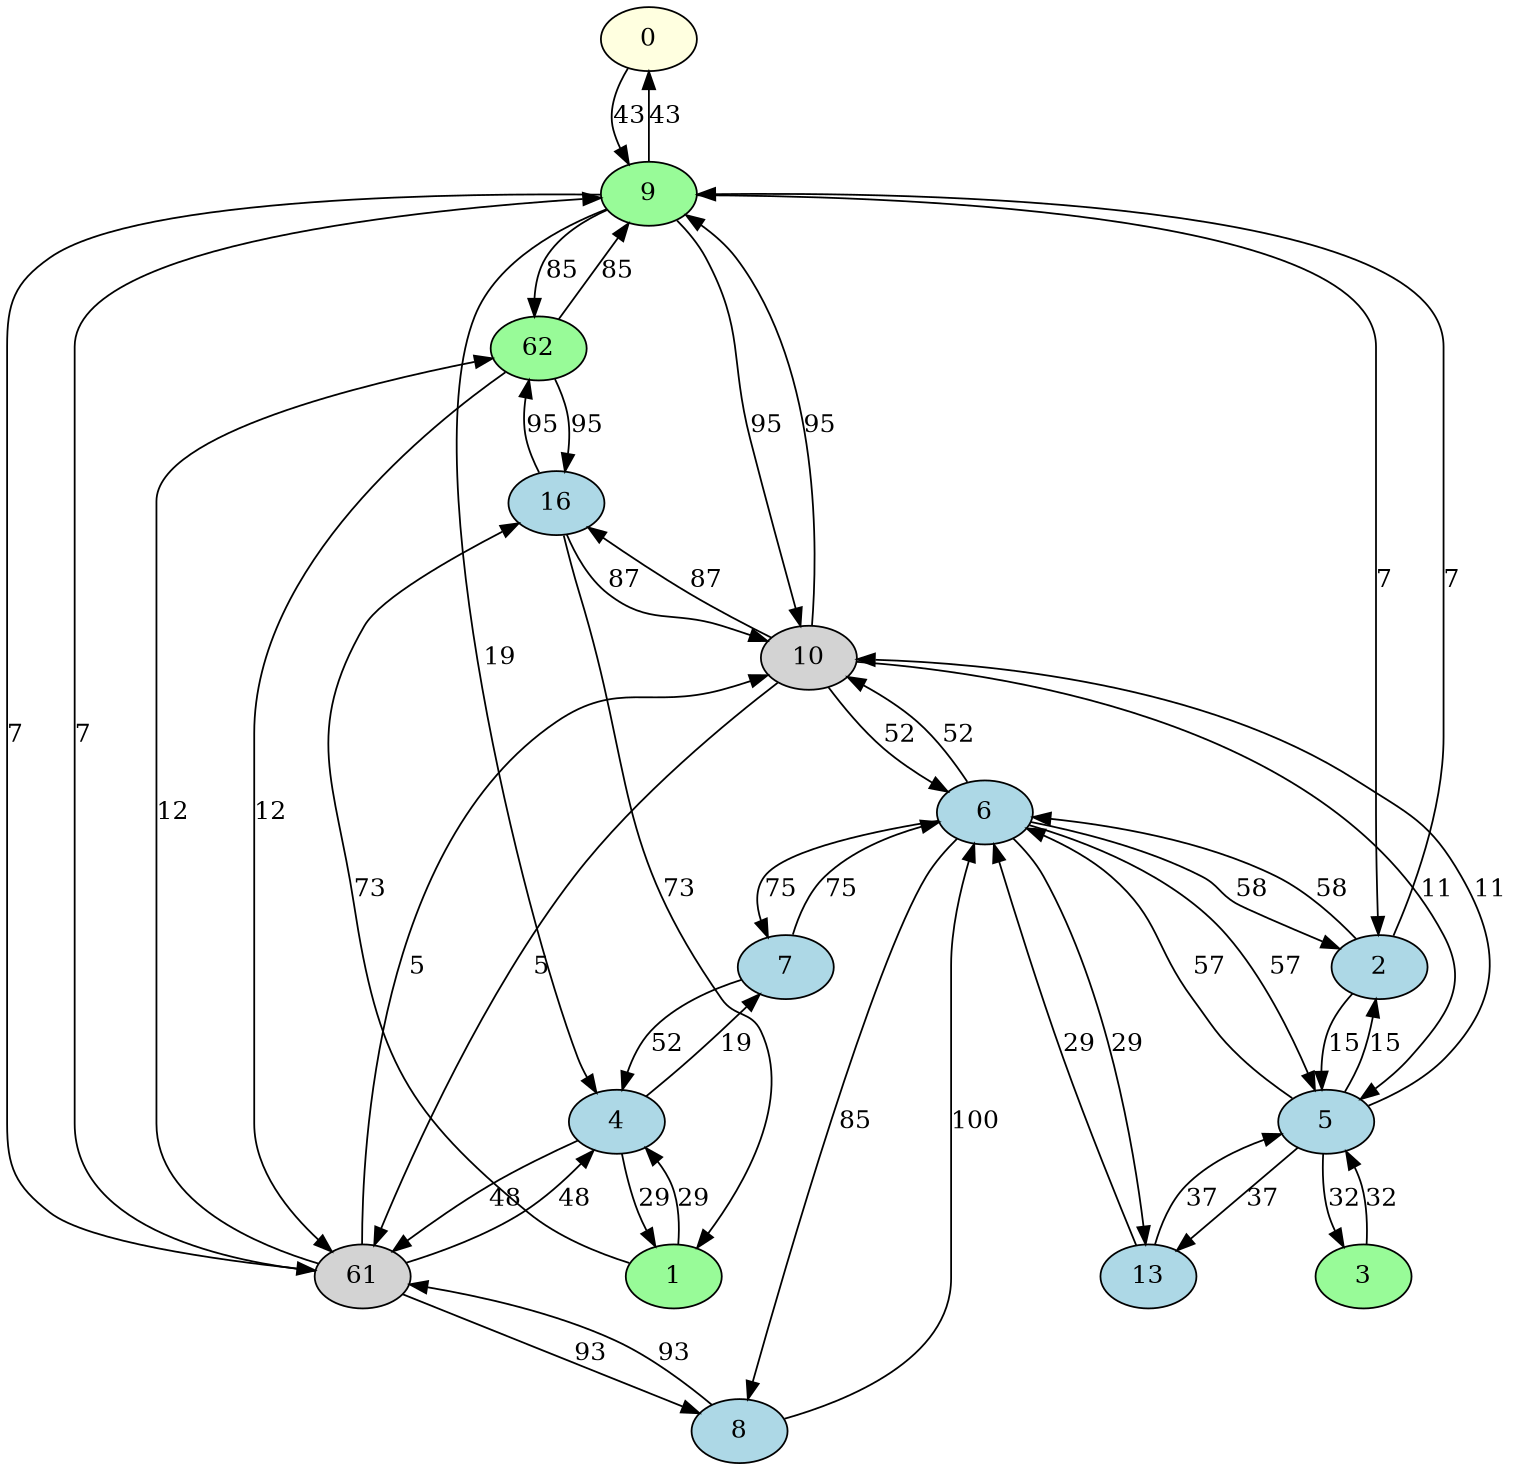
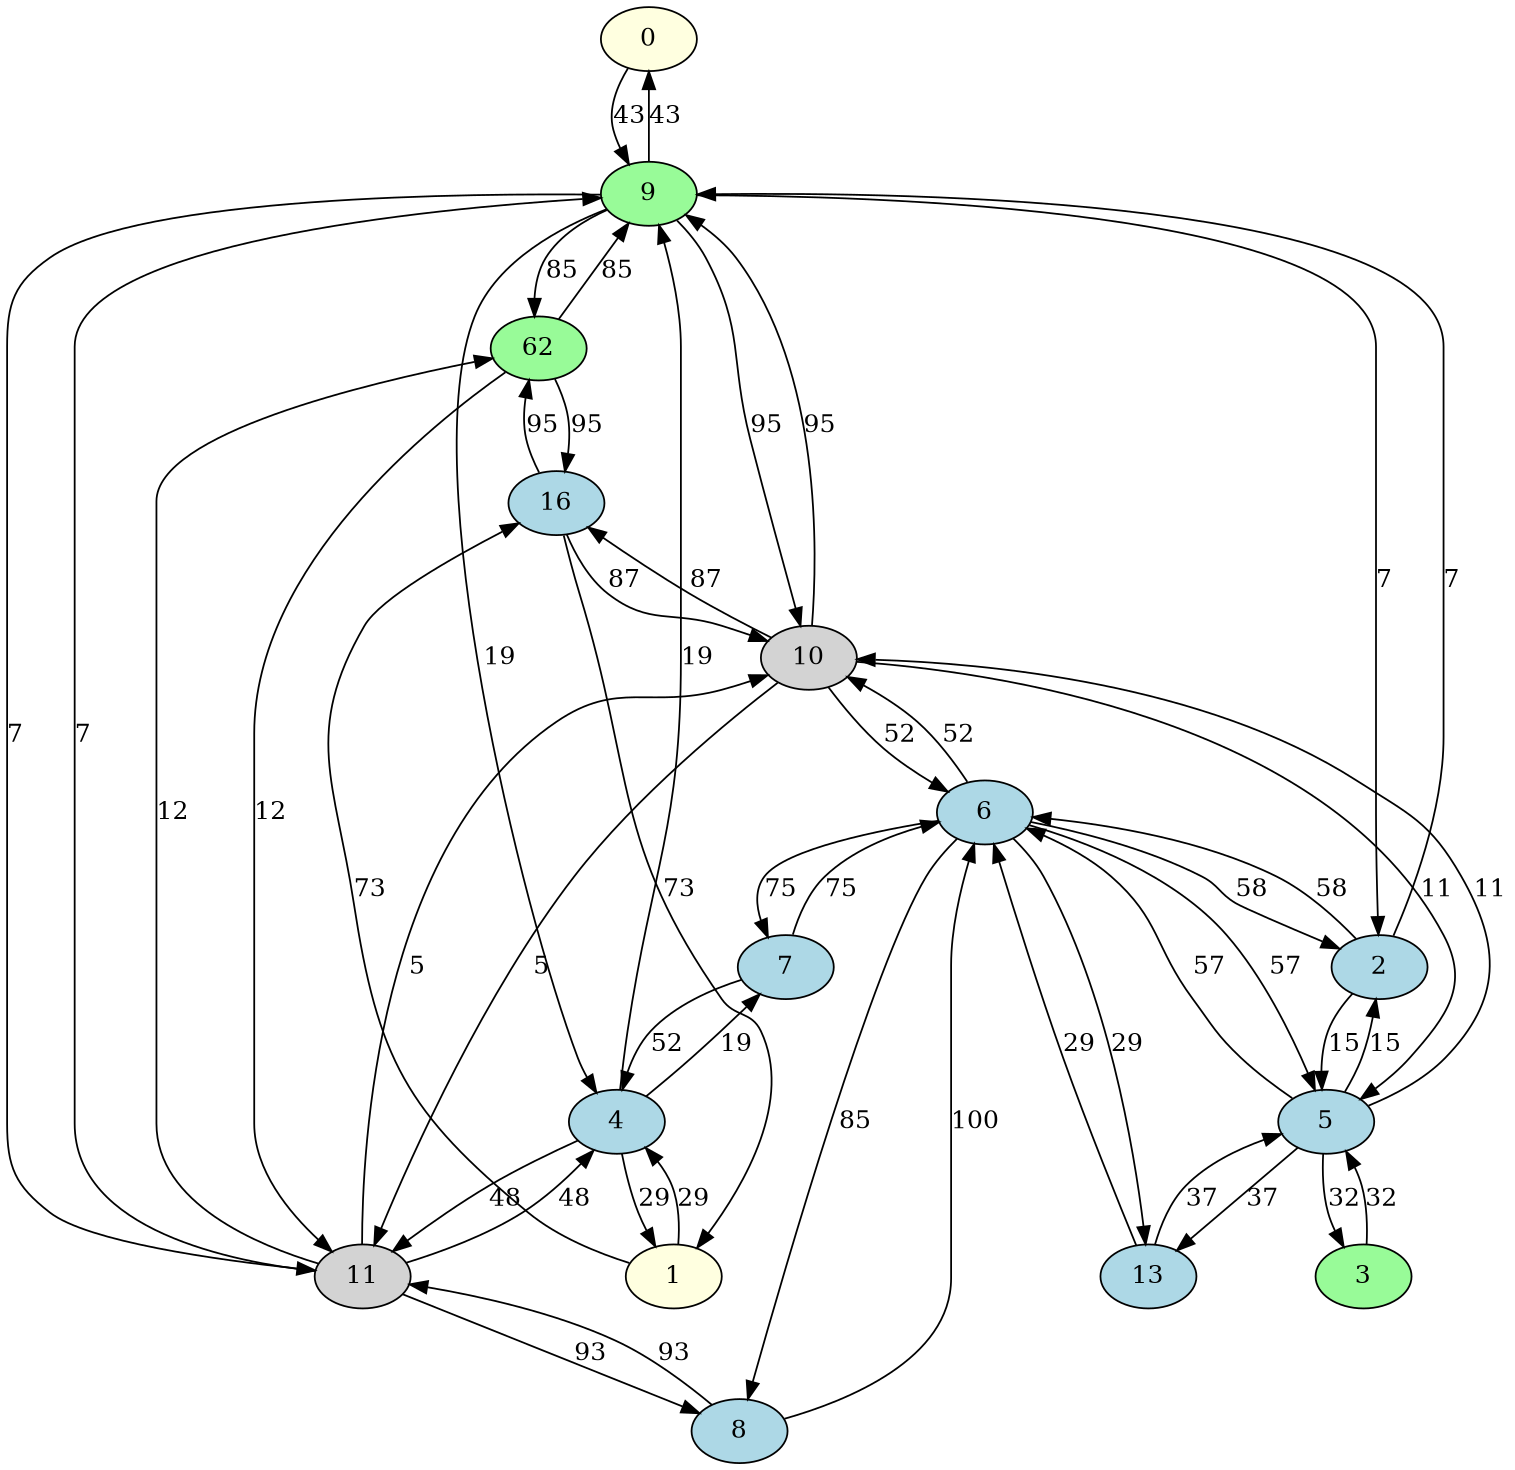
edge "4" -> "9": added, label "19"
node "61": label "61" -> "11"
node "1": fillcolor palegreen -> lightyellow
